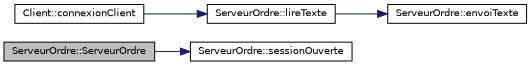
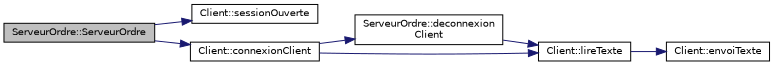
node "ServeurOrdre::lireTexte": label "ServeurOrdre::lireTexte" -> "Client::lireTexte"
node "ServeurOrdre::envoiTexte": label "ServeurOrdre::envoiTexte" -> "Client::envoiTexte"
node "ServeurOrdre::deconnexion Client": added
edge "ServeurOrdre::ServeurOrdre" -> "Client::connexionClient": added
node "ServeurOrdre::sessionOuverte": label "ServeurOrdre::sessionOuverte" -> "Client::sessionOuverte"
